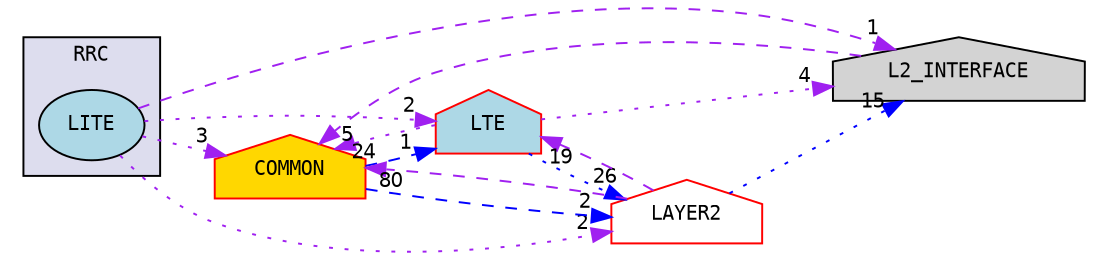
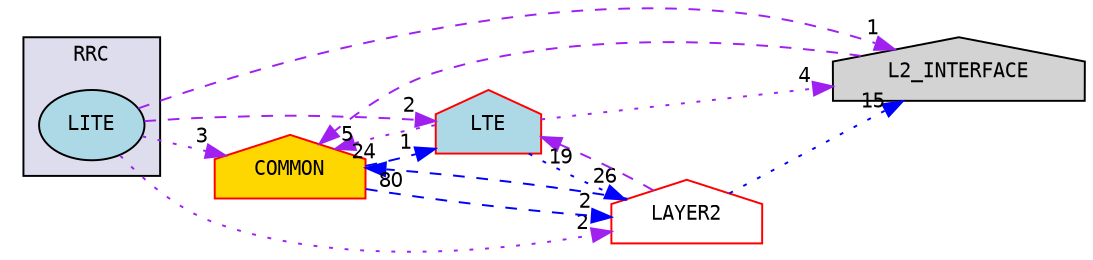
edge "LITE" -> "LTE": style dotted -> dashed
edge "LAYER2" -> "COMMON": color purple -> blue
